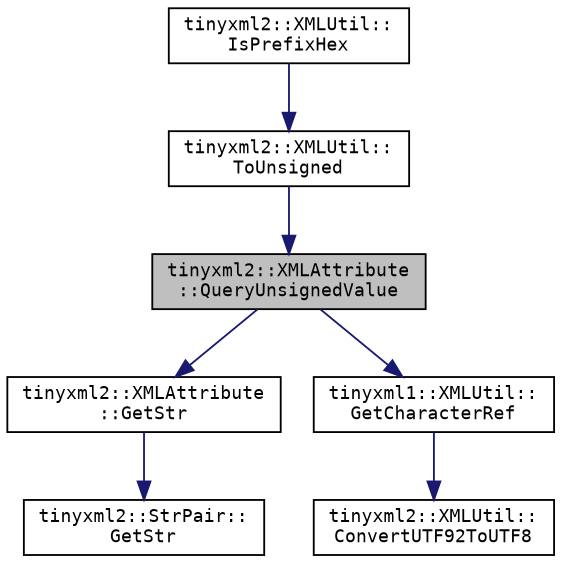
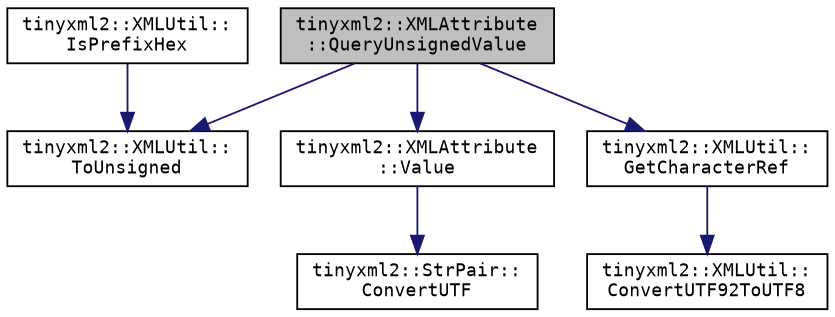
edge "tinyxml2::XMLUtil:: ToUnsigned" -> "tinyxml2::XMLAttribute ::QueryUnsignedValue": reversed
node "tinyxml2::XMLAttribute ::GetStr": label "tinyxml2::XMLAttribute ::GetStr" -> "tinyxml2::XMLAttribute ::Value"
node "tinyxml1::XMLUtil:: GetCharacterRef": label "tinyxml1::XMLUtil:: GetCharacterRef" -> "tinyxml2::XMLUtil:: GetCharacterRef"
node "tinyxml2::StrPair:: GetStr": label "tinyxml2::StrPair:: GetStr" -> "tinyxml2::StrPair:: ConvertUTF"
